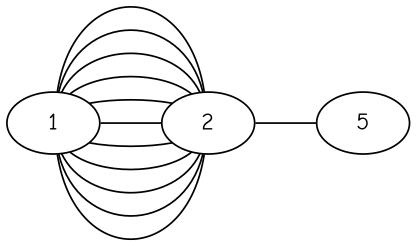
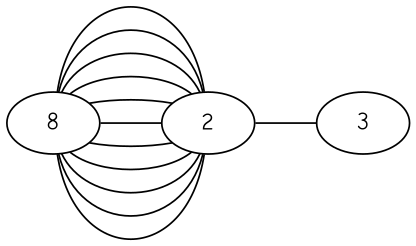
node "1": label "1" -> "8"
node "5": label "5" -> "3"
